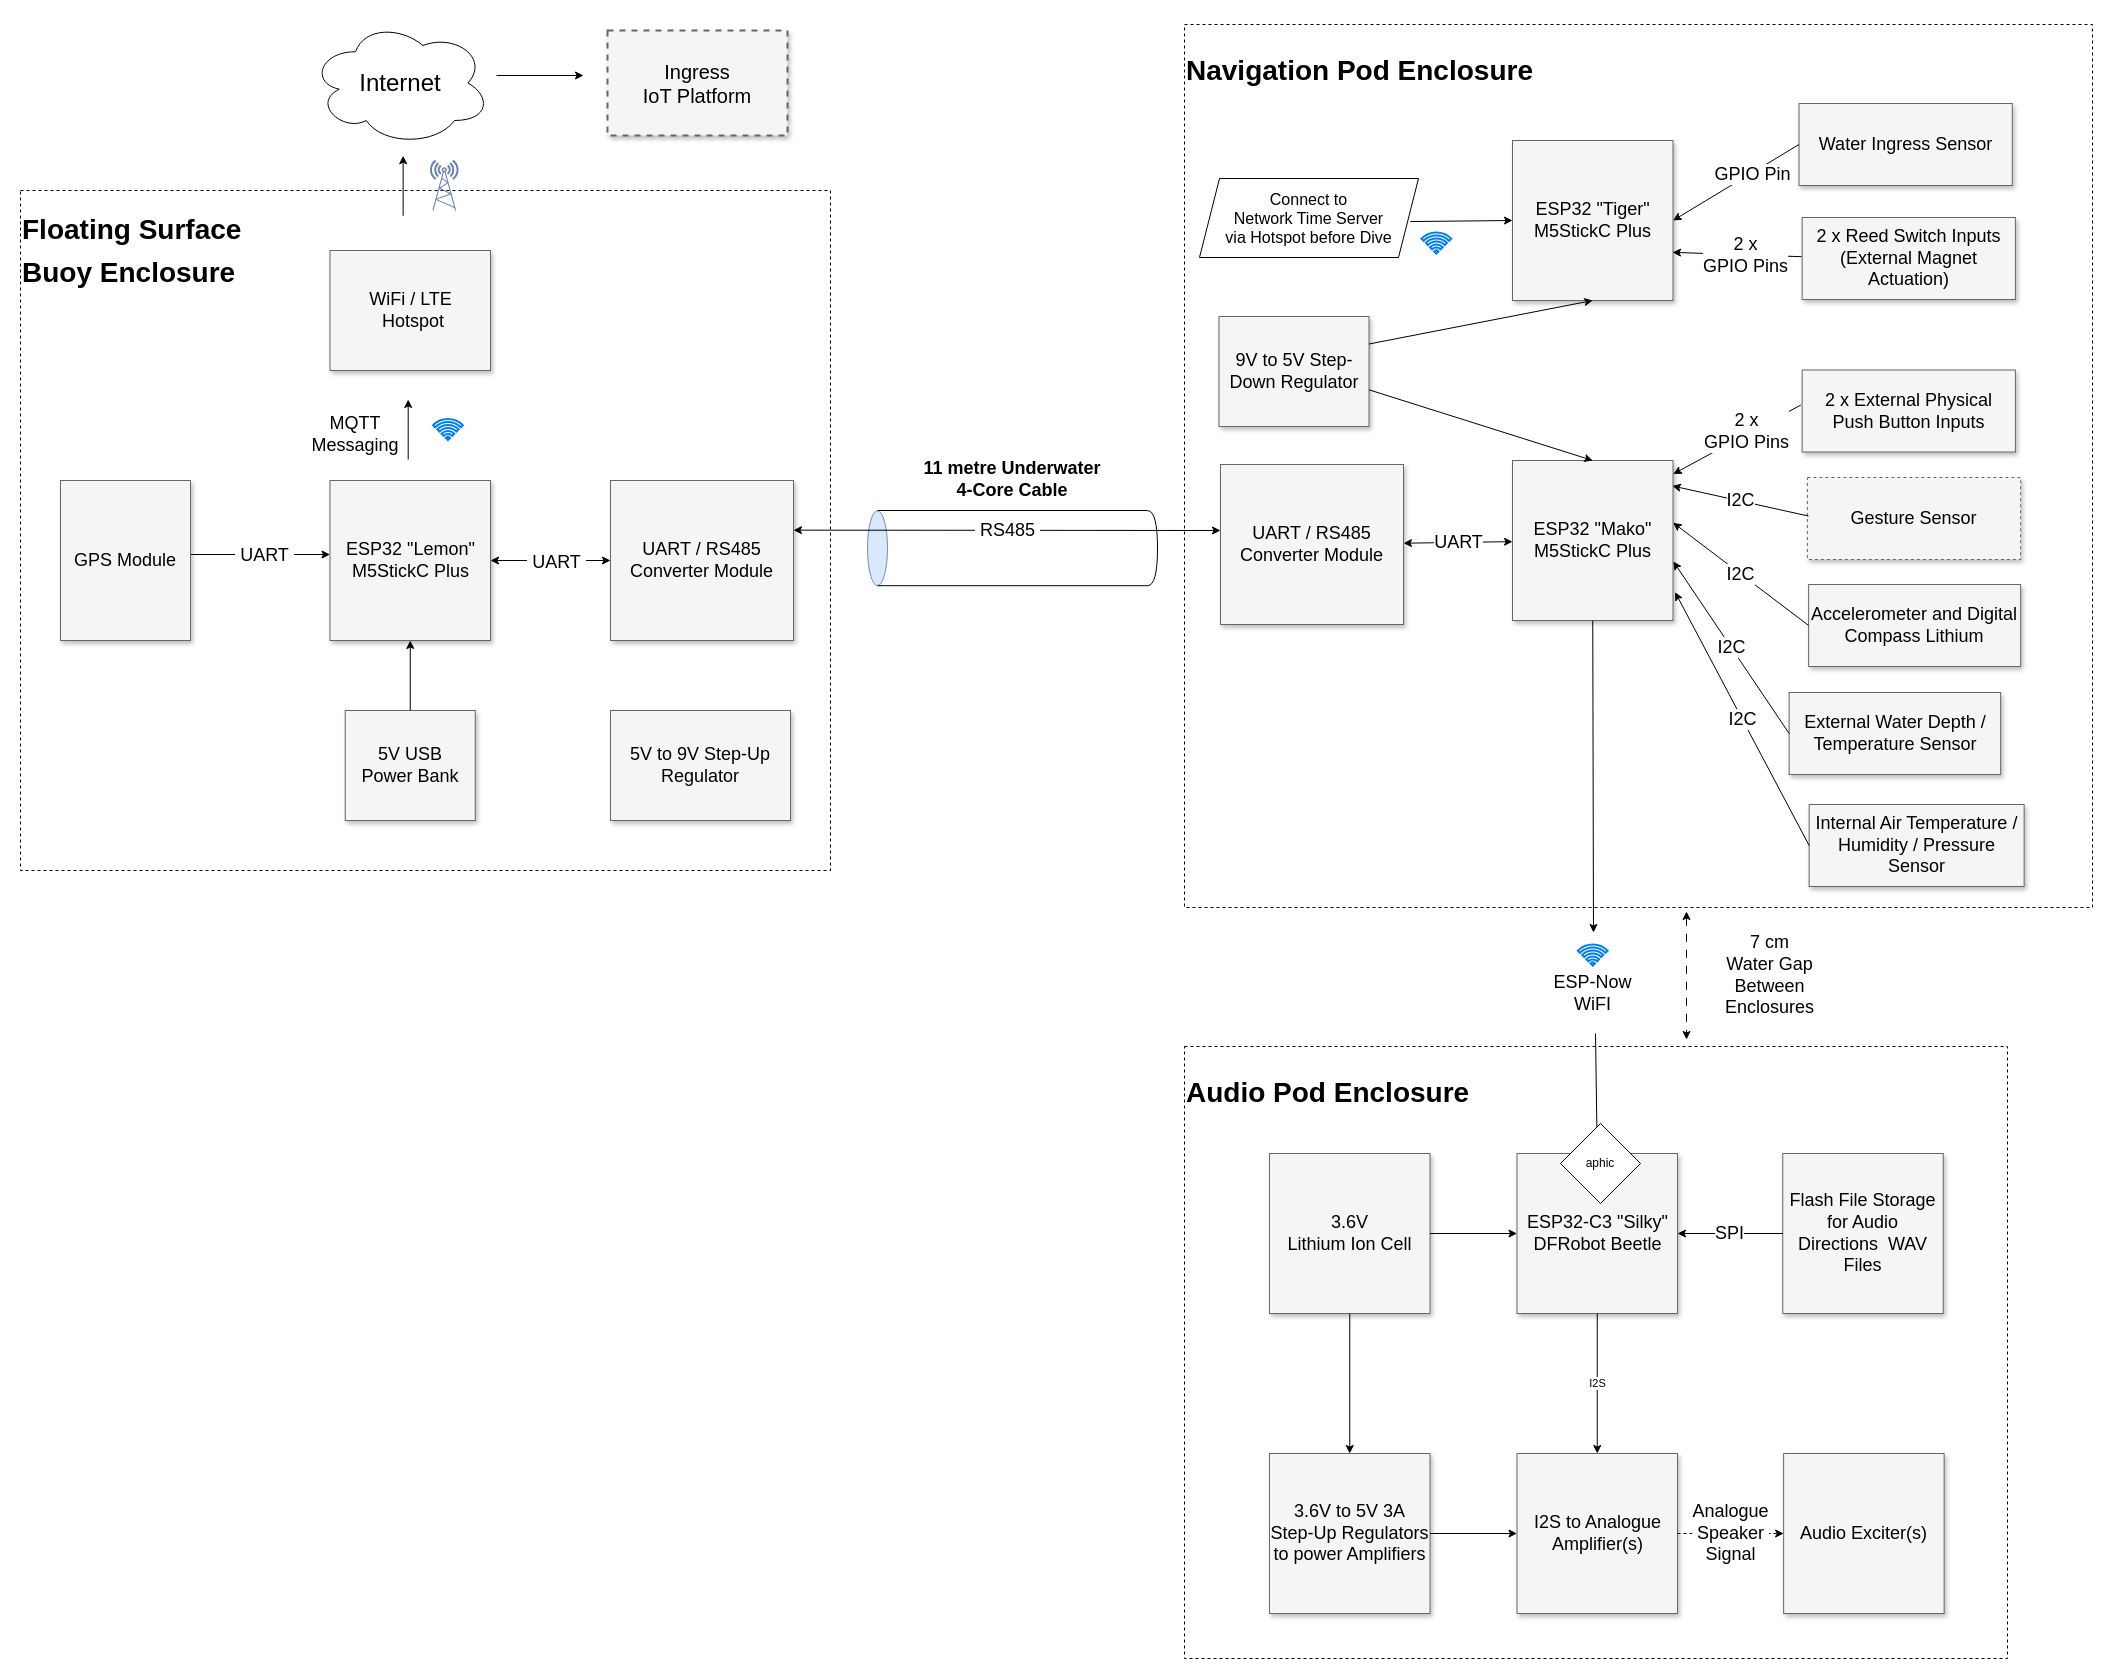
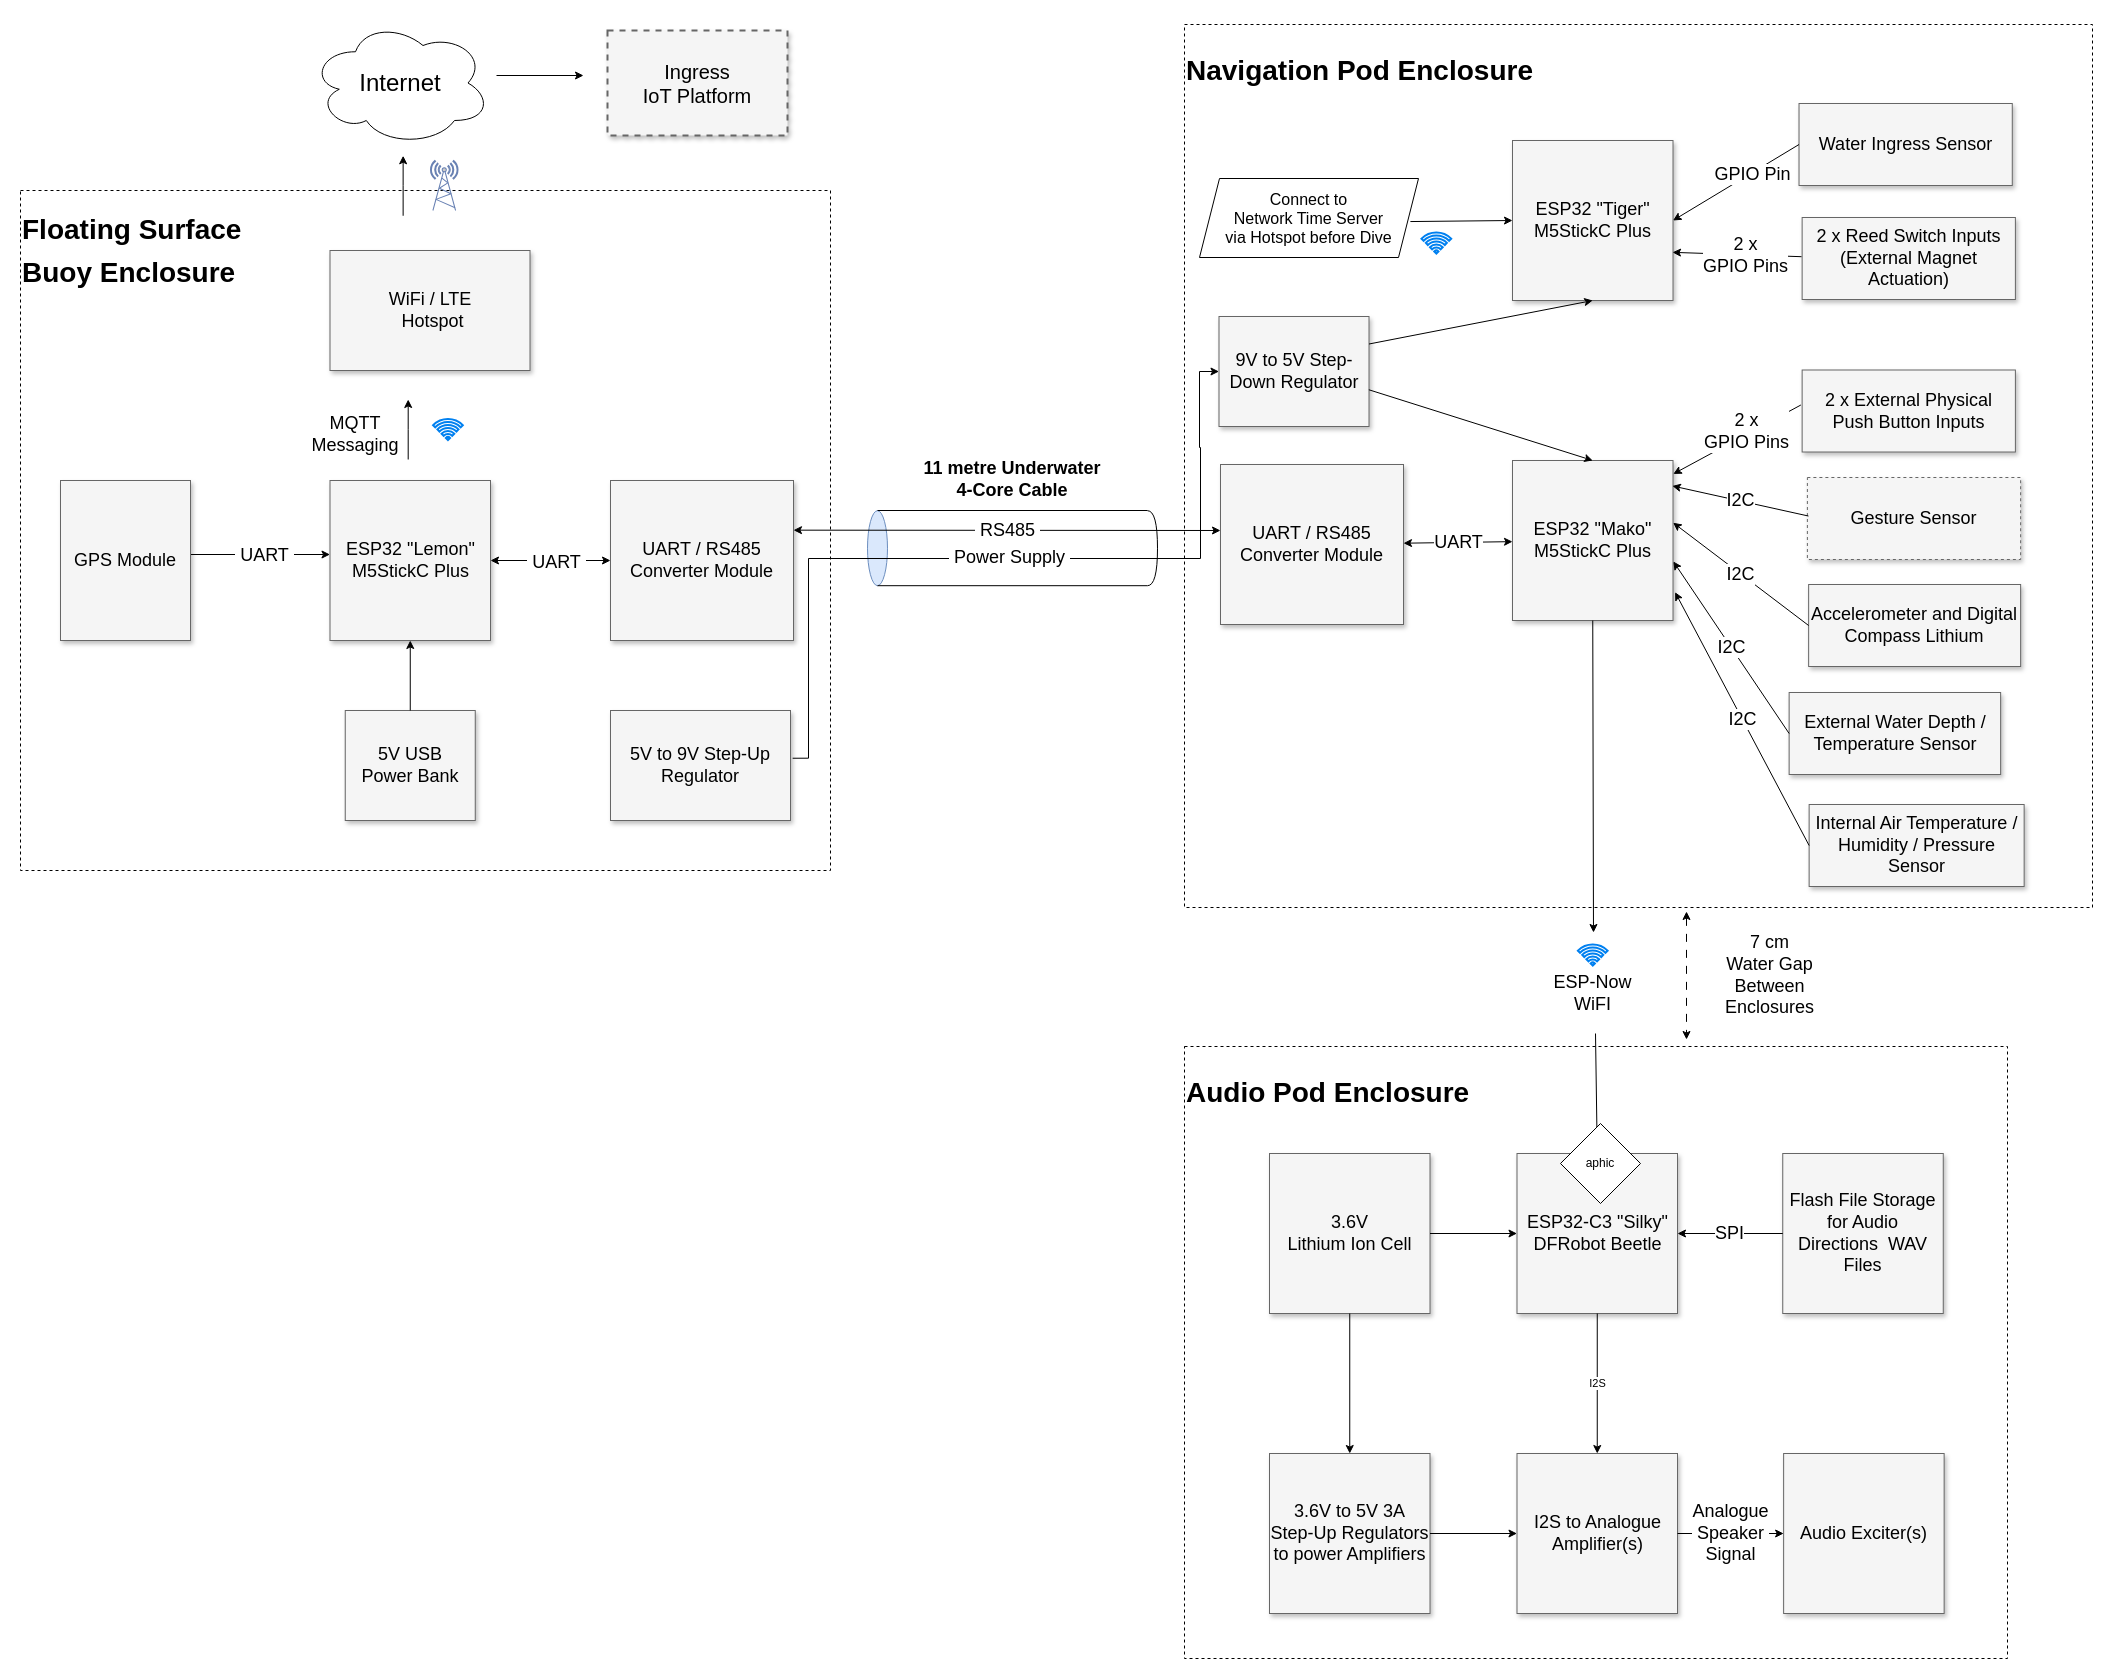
node "WiFi / LTE Hotspot": size 161x120 -> 200x120
edge "5V to 9V Step-Up Regulator" -> "9V to 5V Step-Down Regulator": added, label "Power Supply"
edge "I2S to Analogue Amplifier(s)" -> "Audio Exciter(s)": style dashed -> solid
